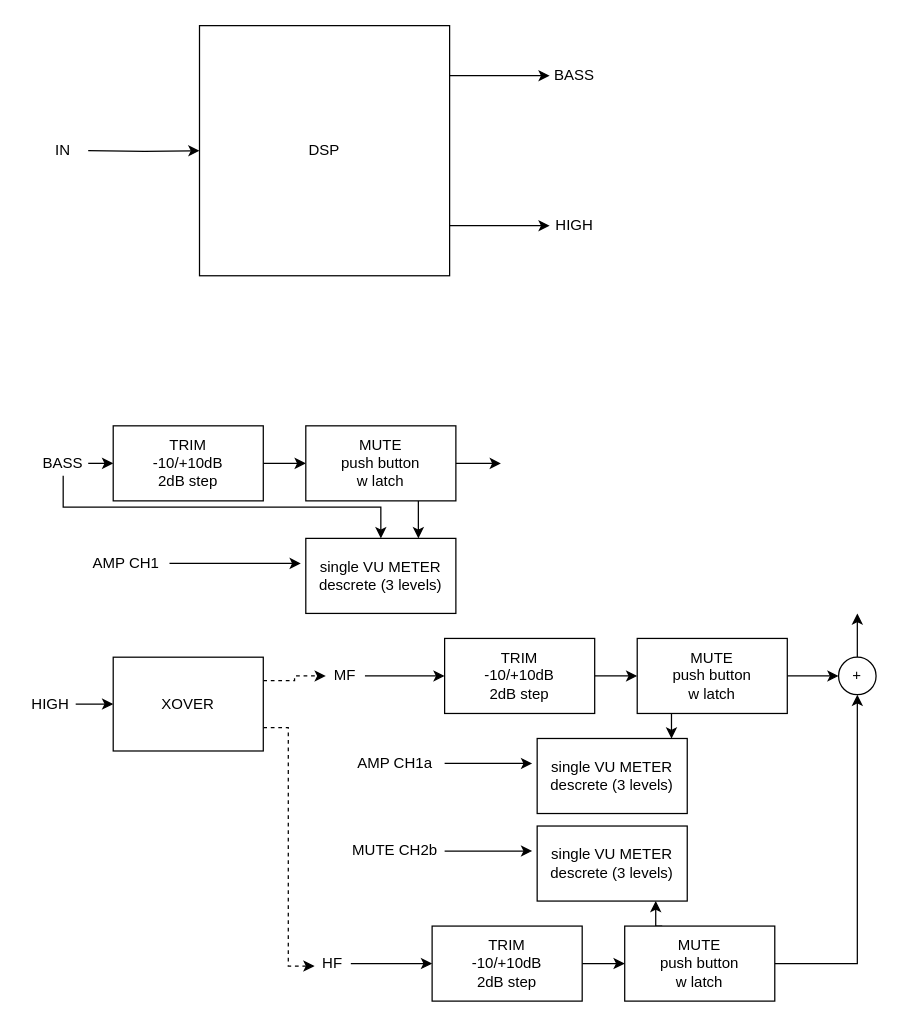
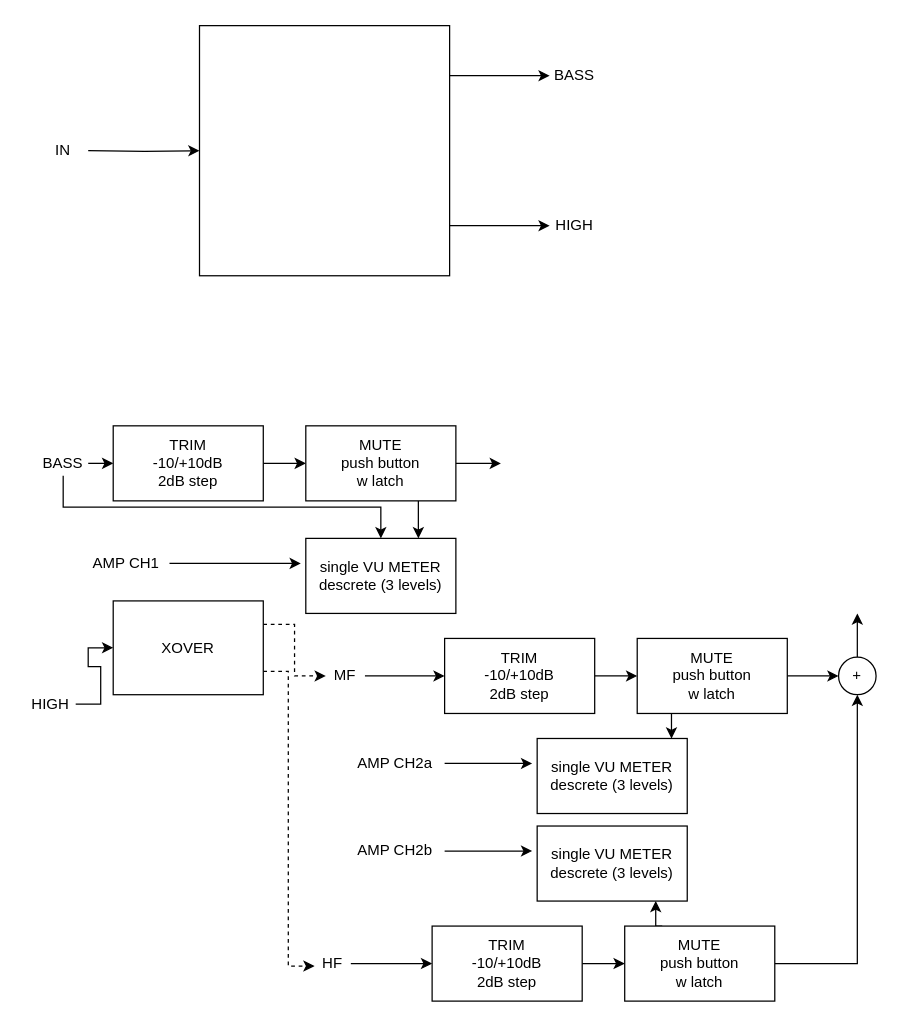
node "DSP": removed
node "XOVER": moved (188, 704) -> (188, 648)
node "AMP CH1a": label "AMP CH1a" -> "AMP CH2a"
node "MUTE CH2b": label "MUTE CH2b" -> "AMP CH2b"
